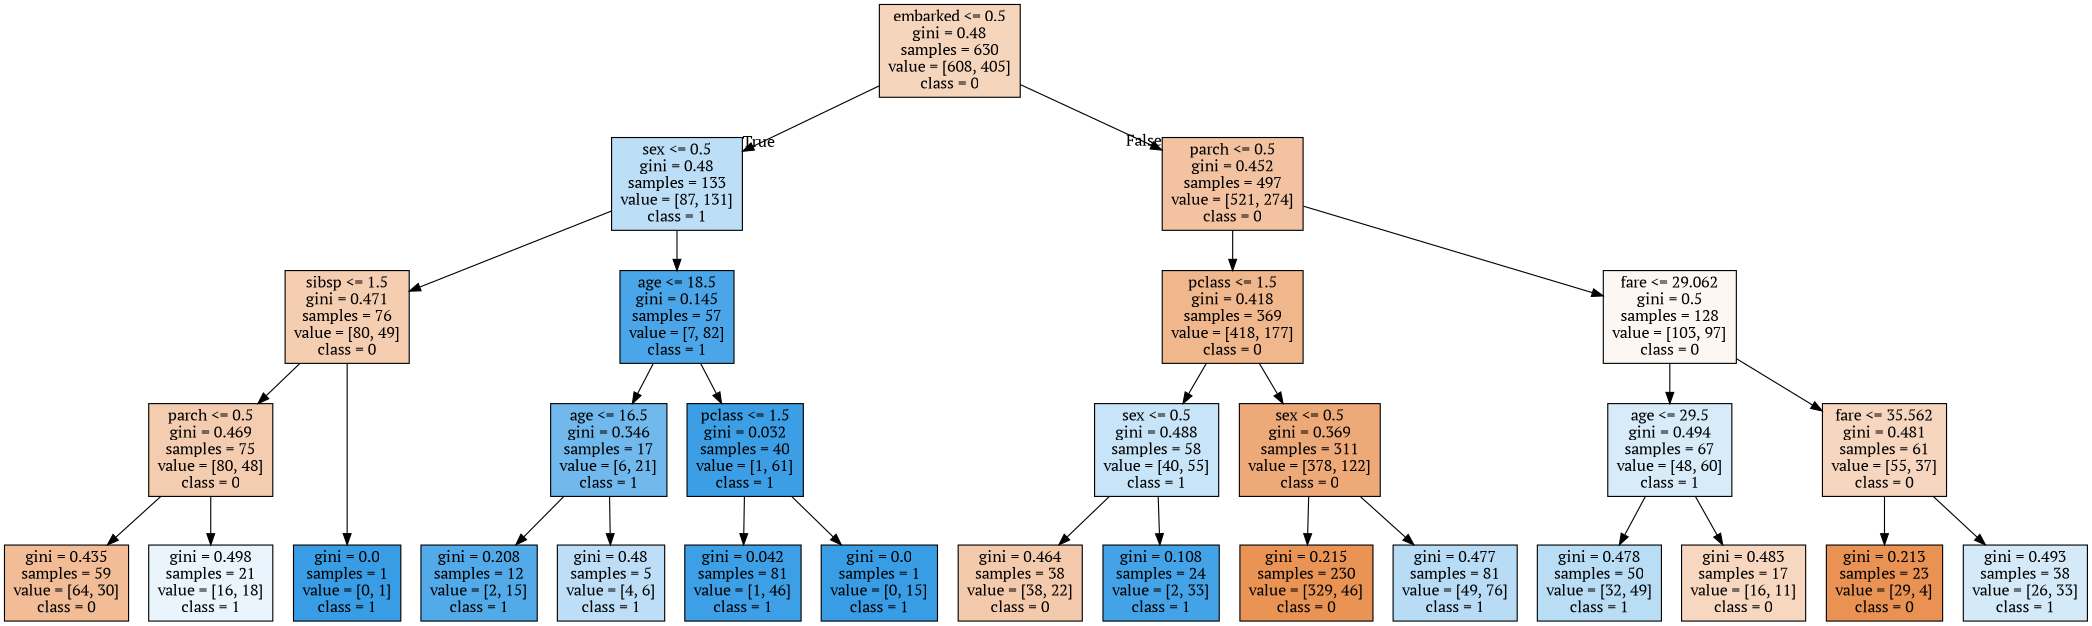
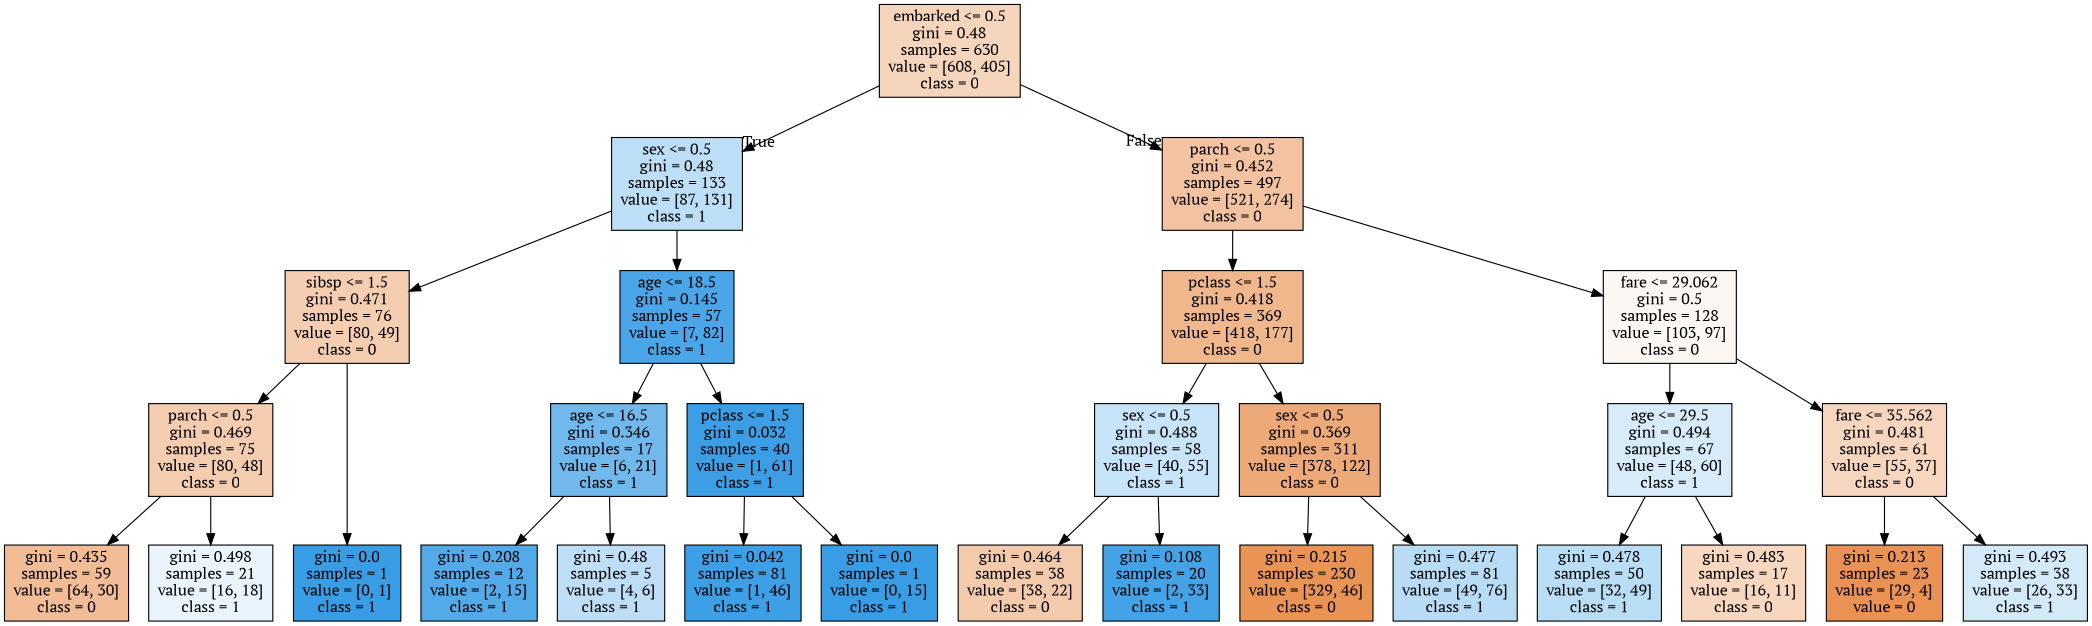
node "gini = 0.108 samples = 24 value = [2, 33] class = 1": label "gini = 0.108 samples = 24 value = [2, 33] class = 1" -> "gini = 0.108 samples = 20 value = [2, 33] class = 1"
node "gini = 0.213 samples = 23 value = [29, 4] class = 0": label "gini = 0.213 samples = 23 value = [29, 4] class = 0" -> "gini = 0.213 samples = 23 value = [29, 4] value = 0"
